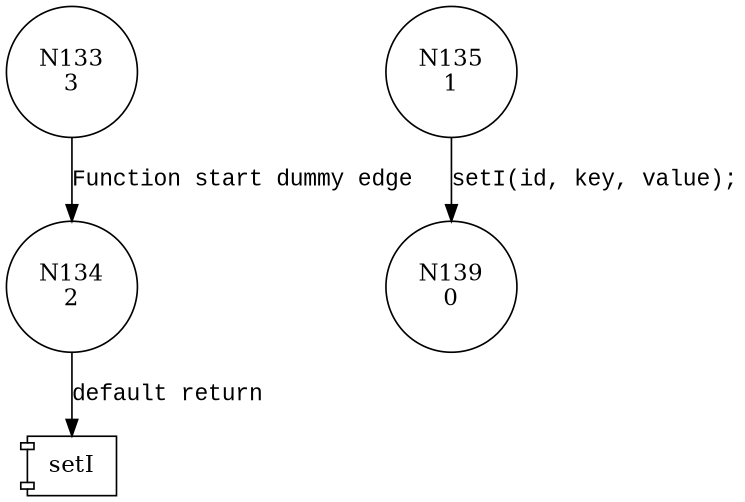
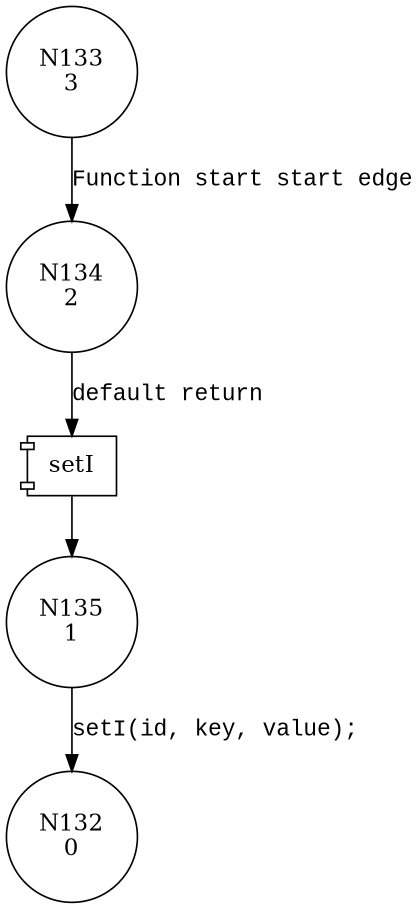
edge "N133 3" -> "N134 2": label "Function start dummy edge" -> "Function start start edge"
node "N139 0": label "N139 0" -> "N132 0"
edge "setI" -> "N135 1": added
